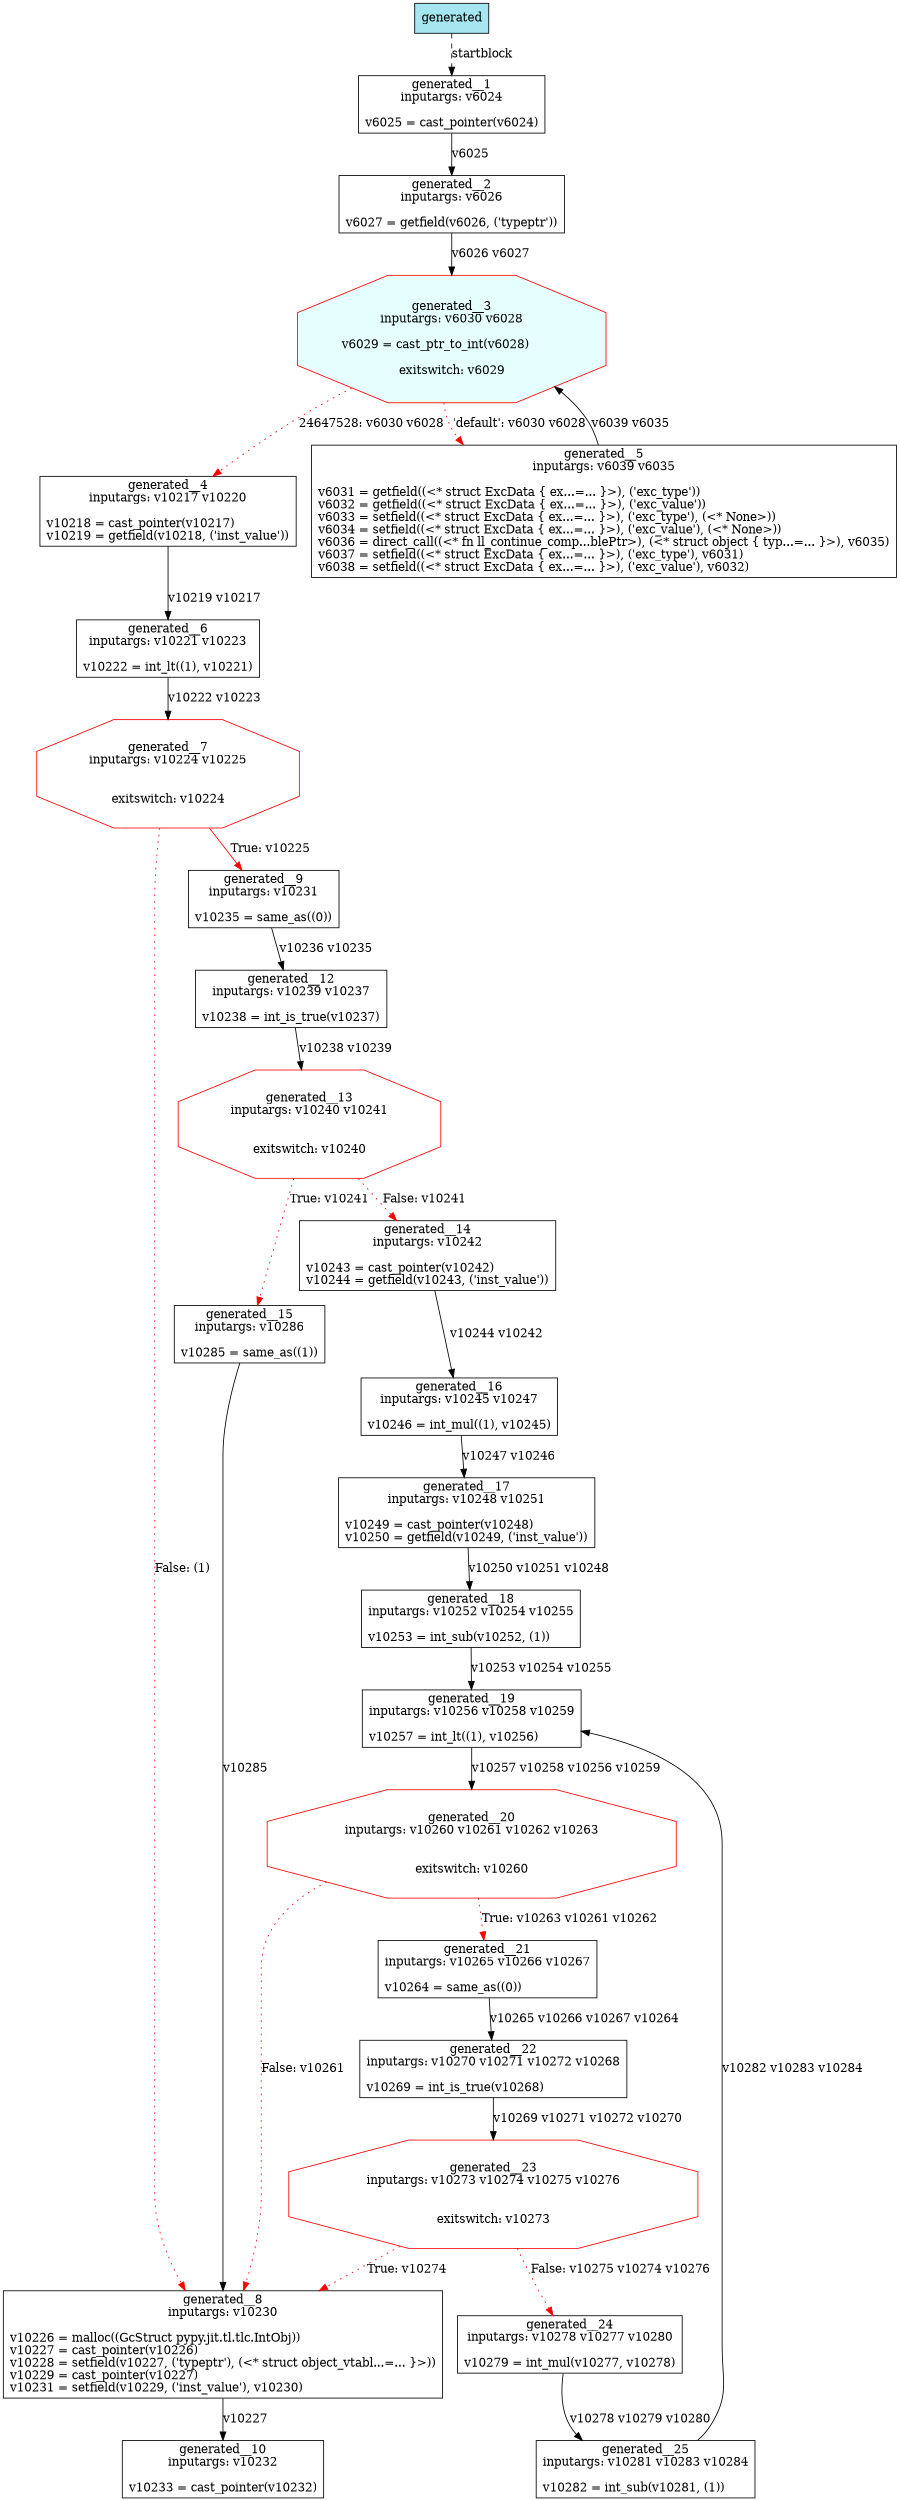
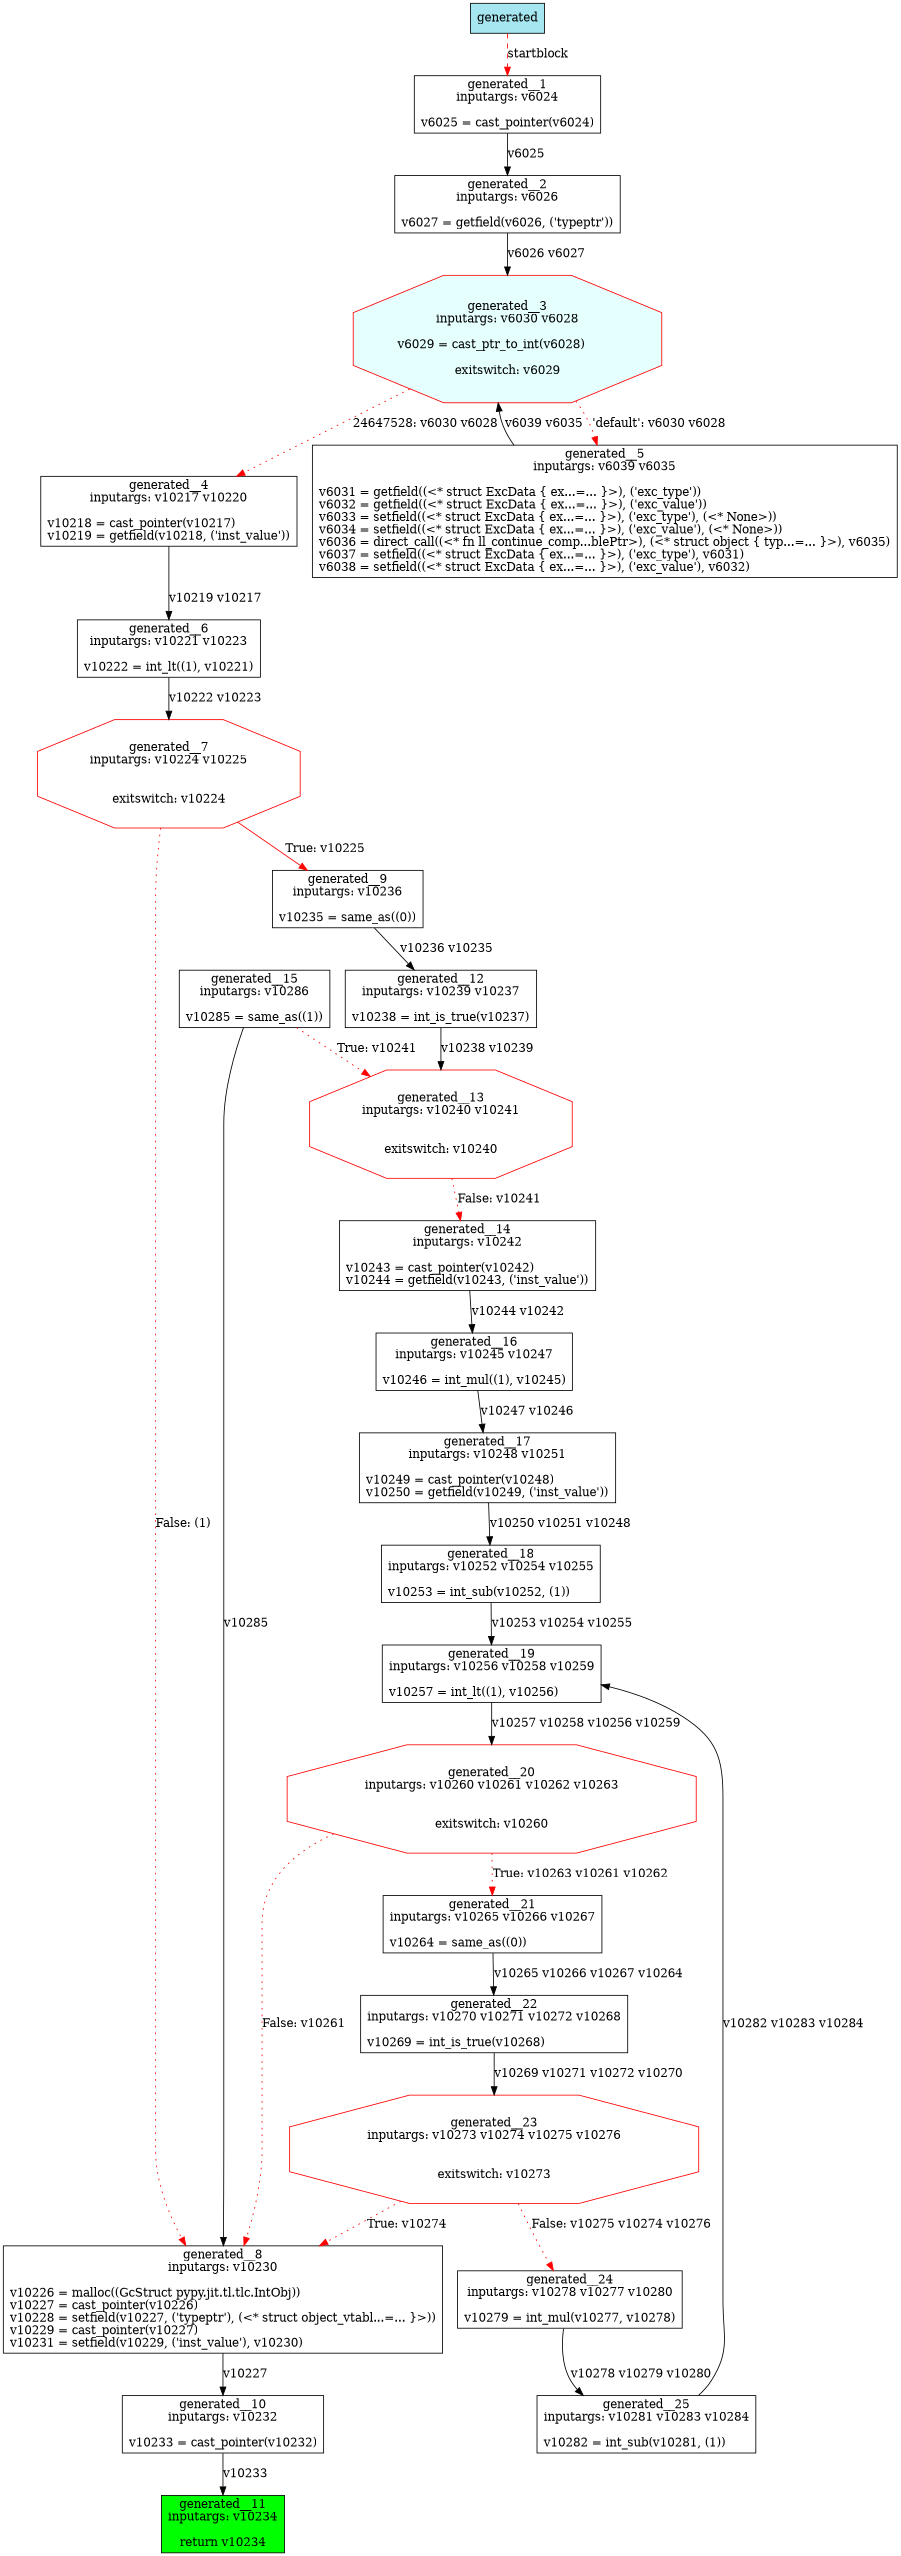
edge "generated" -> "generated__1 inputargs: v6024 v6025 = cast_pointer(v6024)": color black -> red
node "generated__9 inputargs: v10231 v10235 = same_as((0))": label "generated__9 inputargs: v10231 v10235 = same_as((0))" -> "generated__9 inputargs: v10236 v10235 = same_as((0))"
edge "generated__13 inputargs: v10240 v10241 exitswitch: v10240" -> "generated__15 inputargs: v10286 v10285 = same_as((1))": reversed
node "generated__11 inputargs: v10234 return v10234": added
